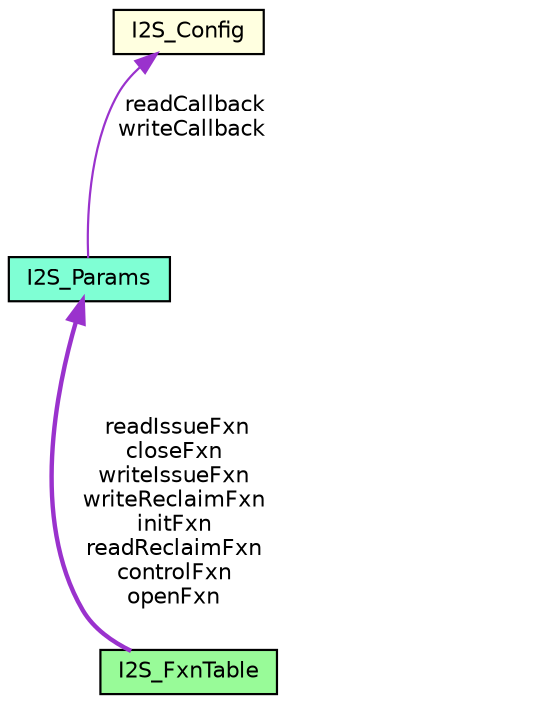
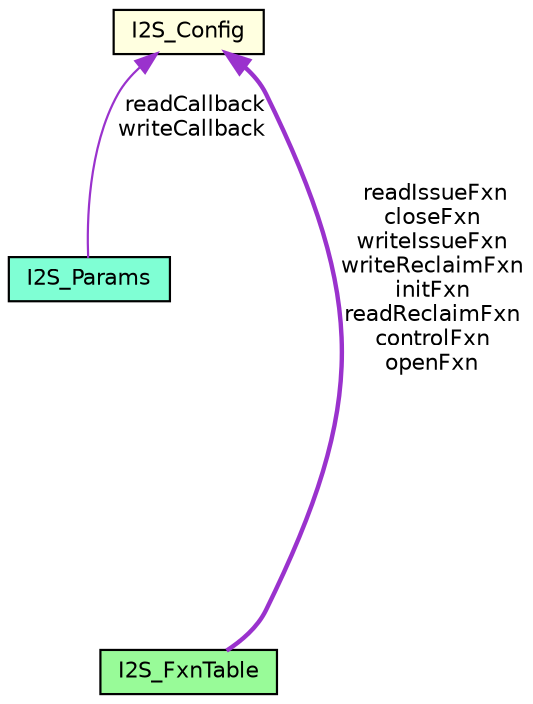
edge "I2S_FxnTable" -> "I2S_Params": now "I2S_FxnTable" -> "I2S_Config"
